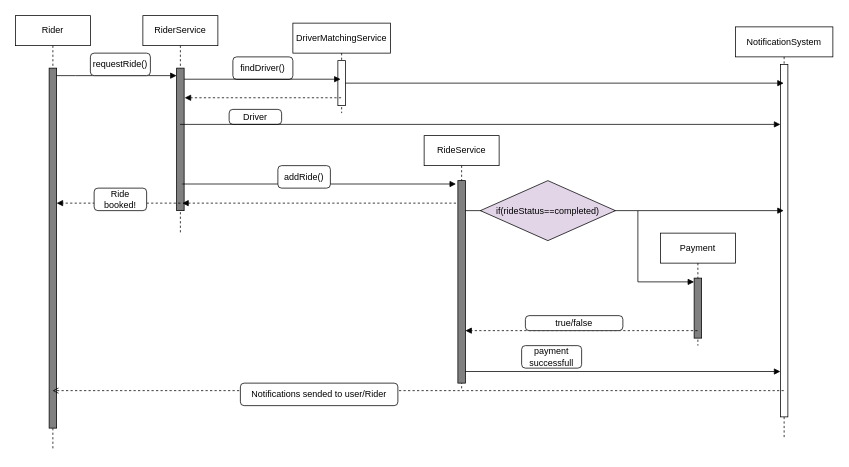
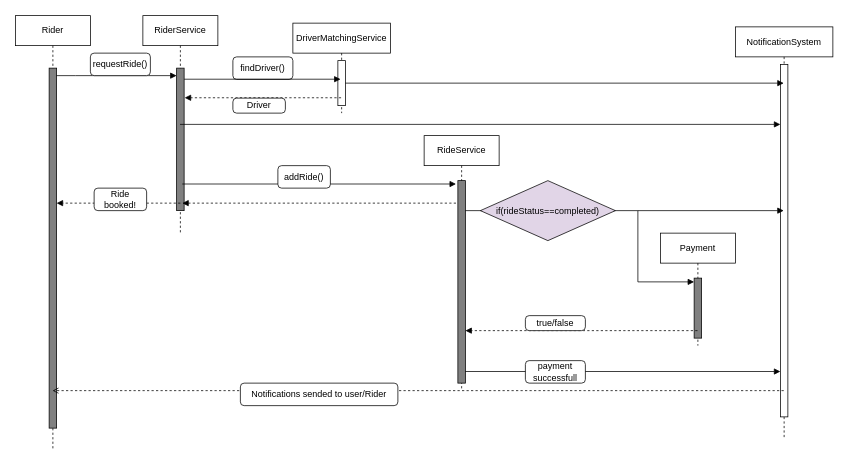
node "Driver": moved (255, 117) -> (259, 105)
node "true/false": size 98x15 -> 60x15
node "payment successfull": moved (552, 357) -> (555, 372)
